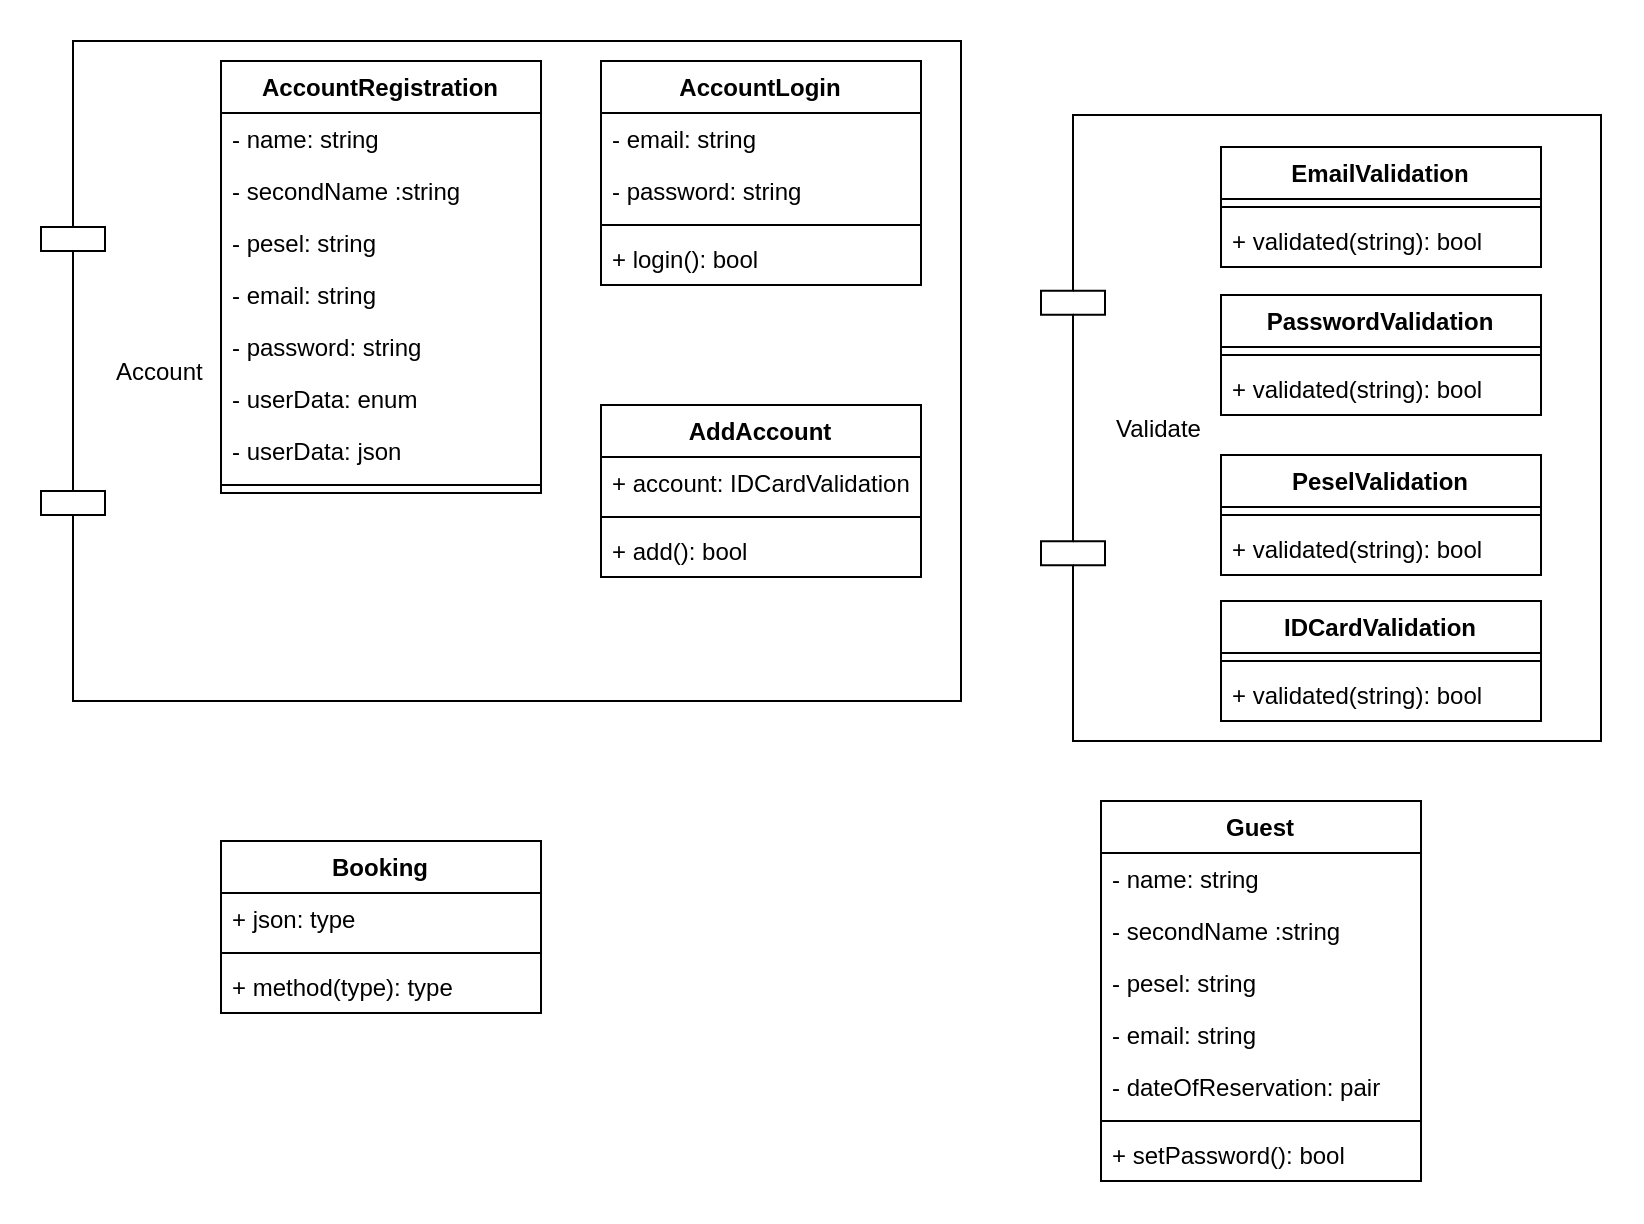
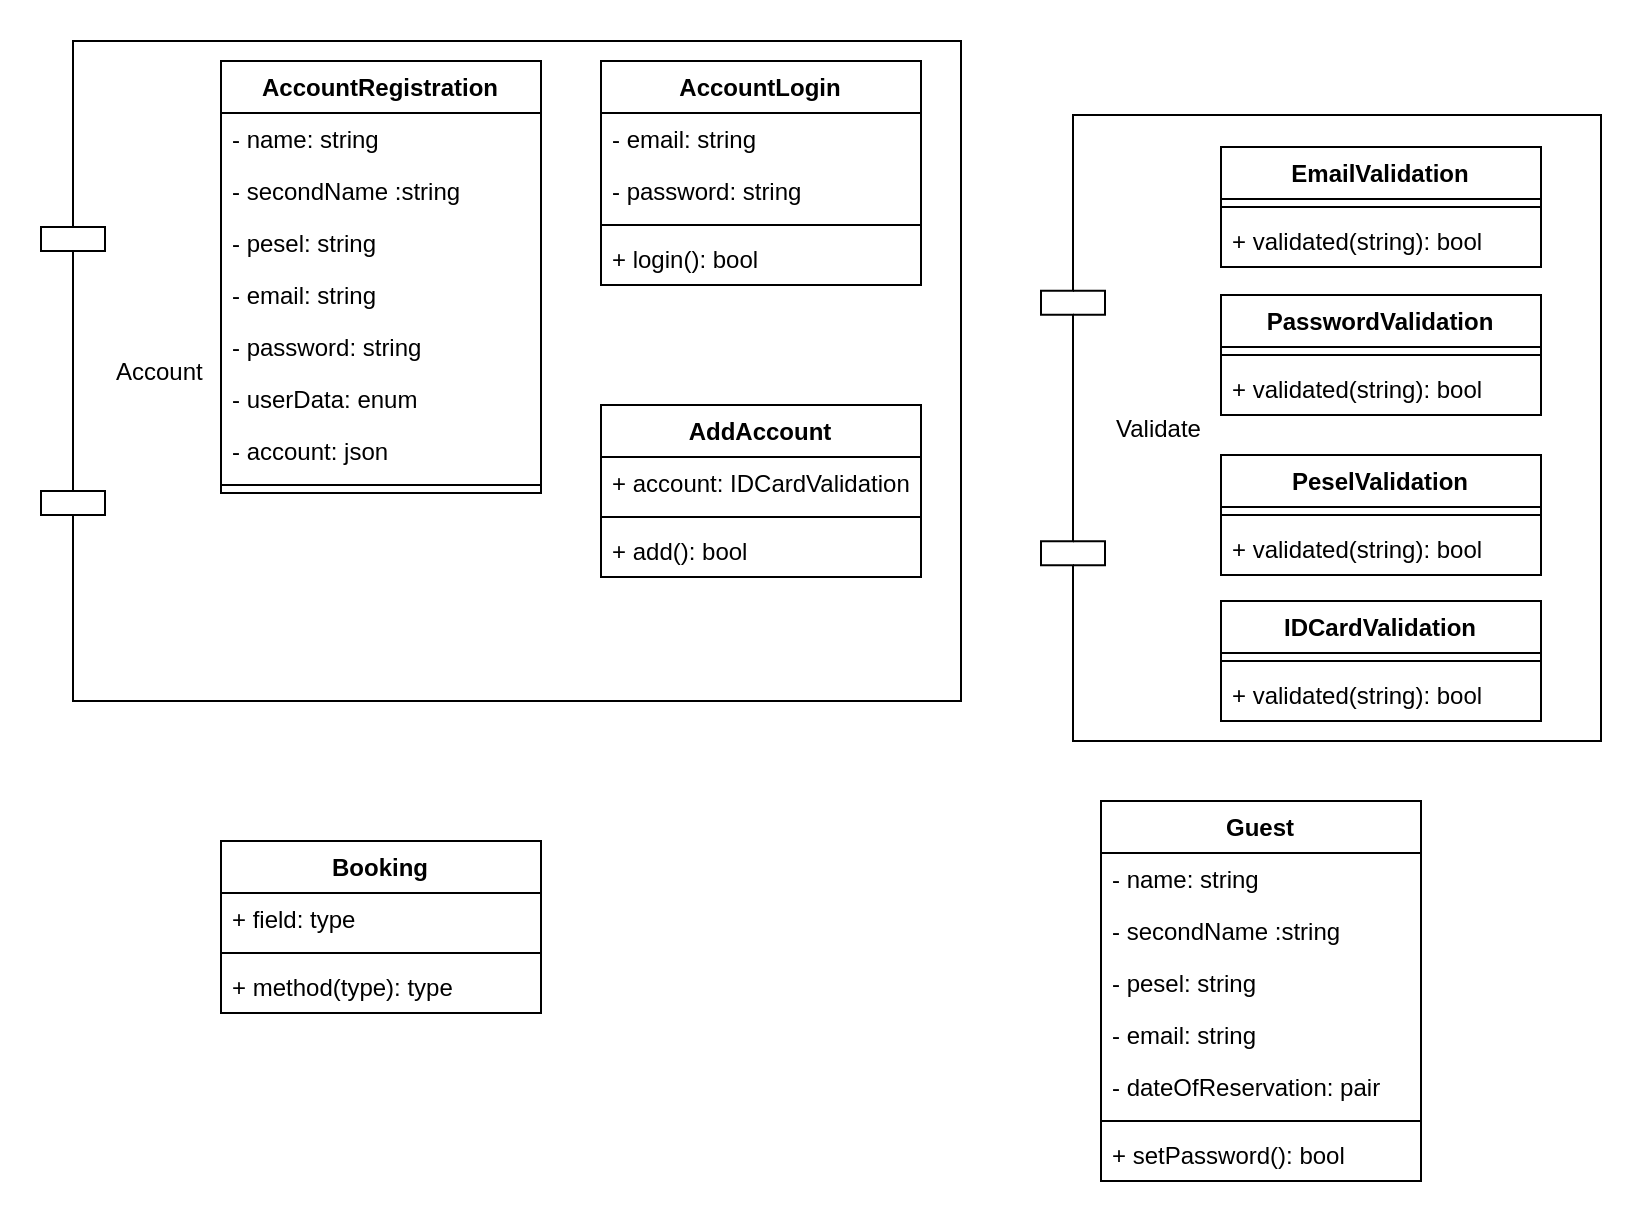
node "- userData: json": label "- userData: json" -> "- account: json"
node "+ json: type": label "+ json: type" -> "+ field: type"
